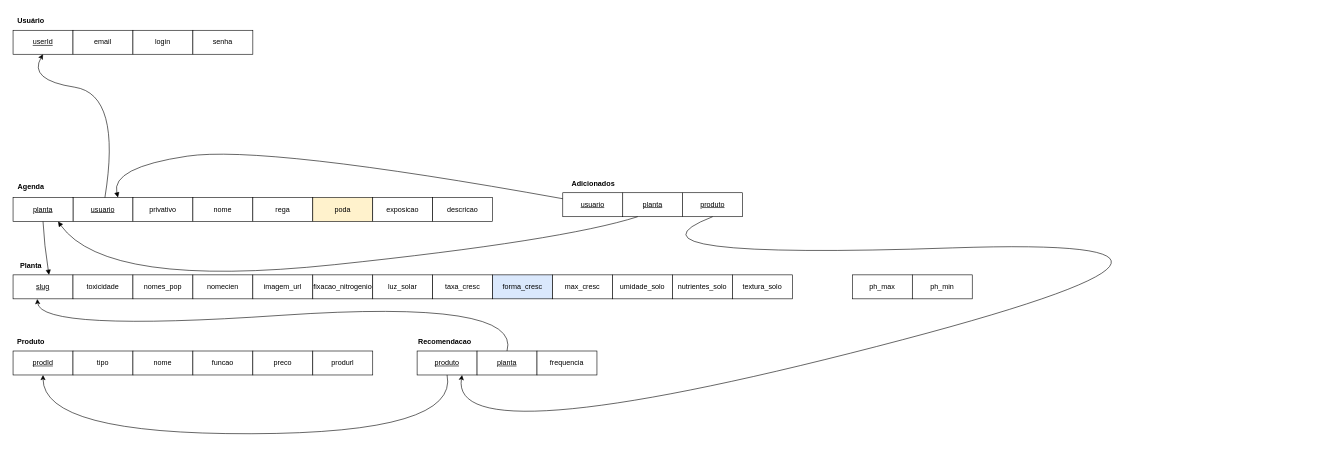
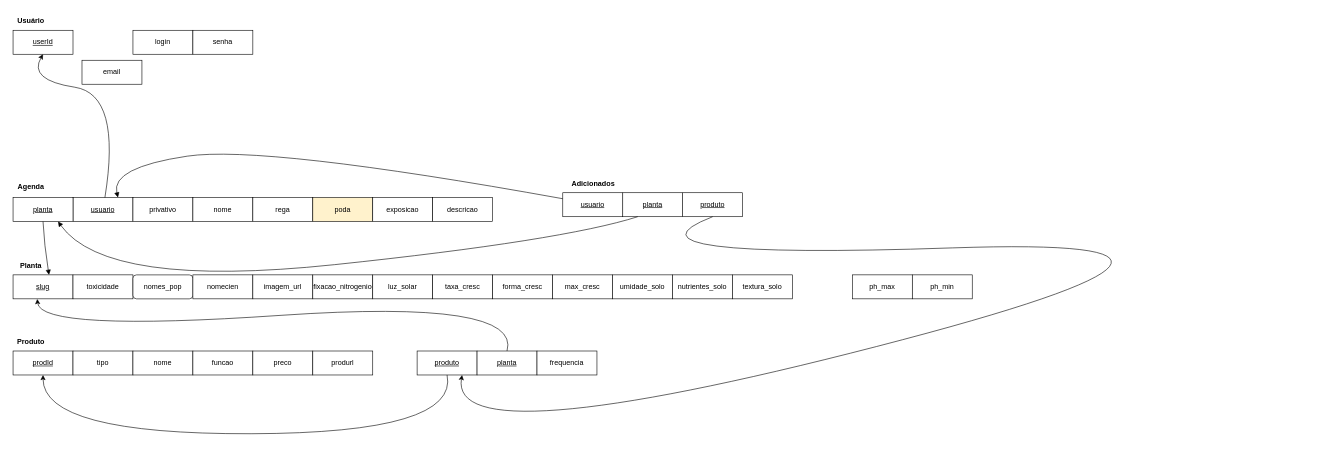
node "email": moved (102, 42) -> (111, 72)
node "nomes_pop": shape rectangle -> rounded rectangle
node "forma_cresc": fillcolor #dae8fc -> #ffffff
node "Recomendacao": removed
